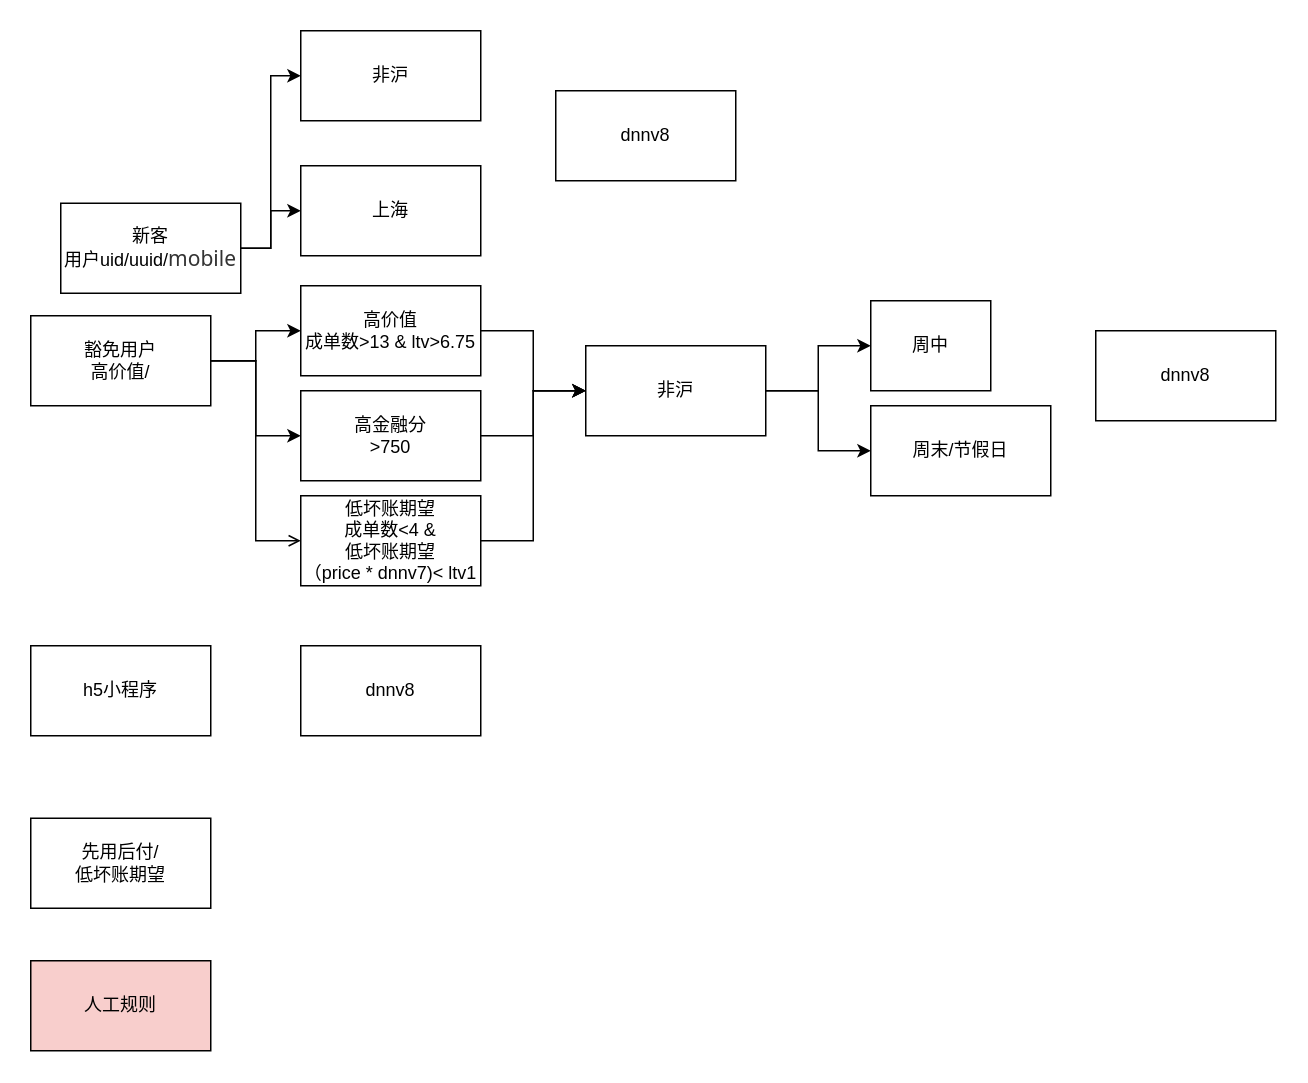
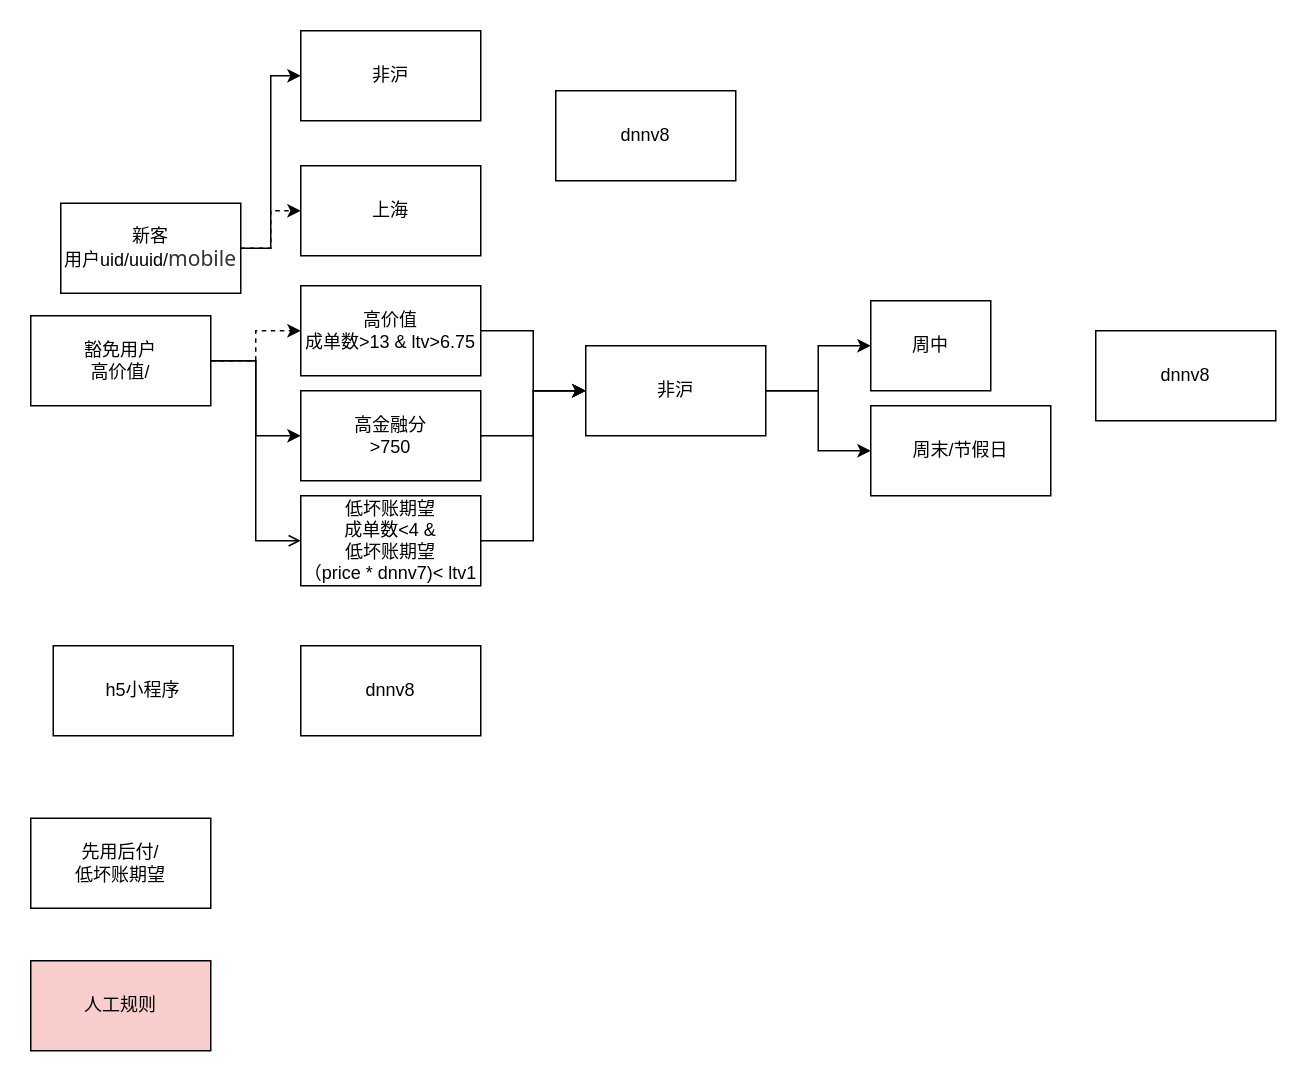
edge "新客 用户uid/uuid/mobile" -> "上海": style solid -> dashed
edge "豁免用户 高价值/" -> "高价值 成单数>13 & ltv>6.75": style solid -> dashed
node "h5小程序": moved (121, 691) -> (143, 691)
